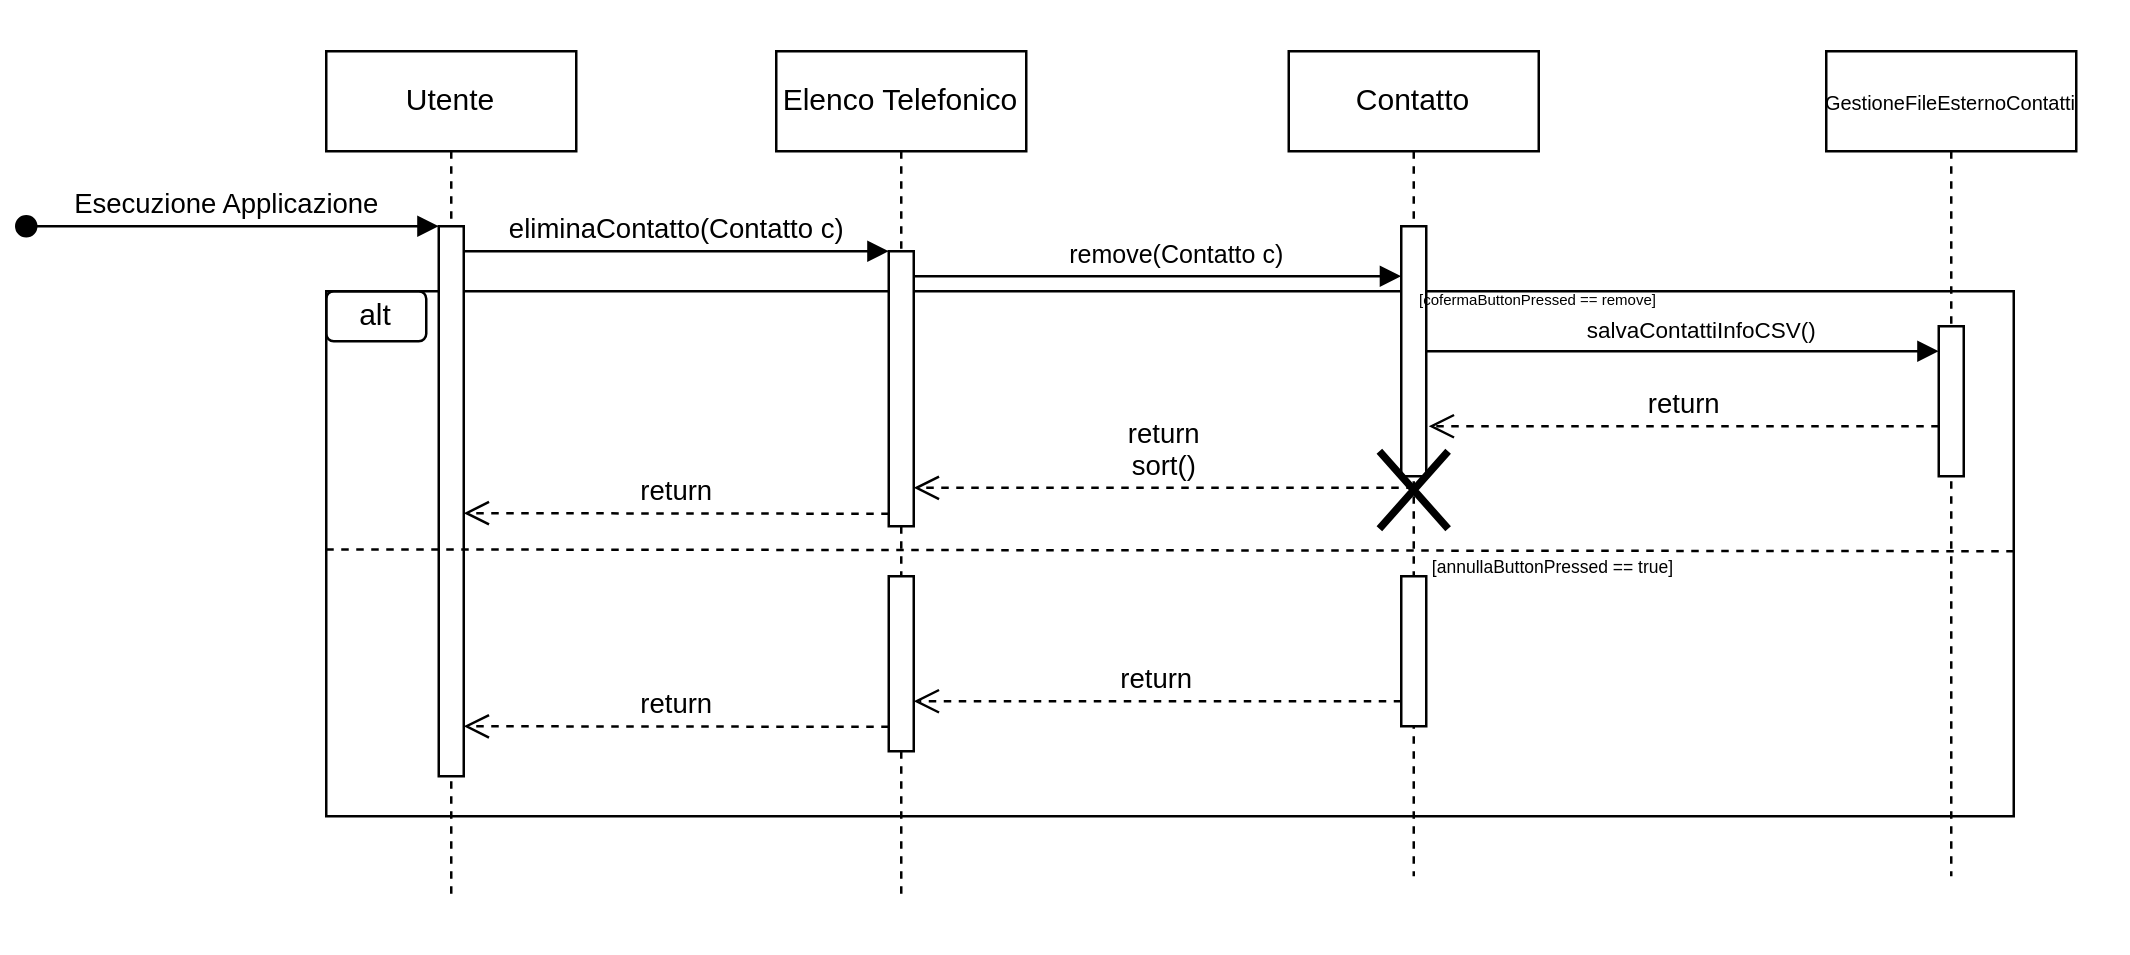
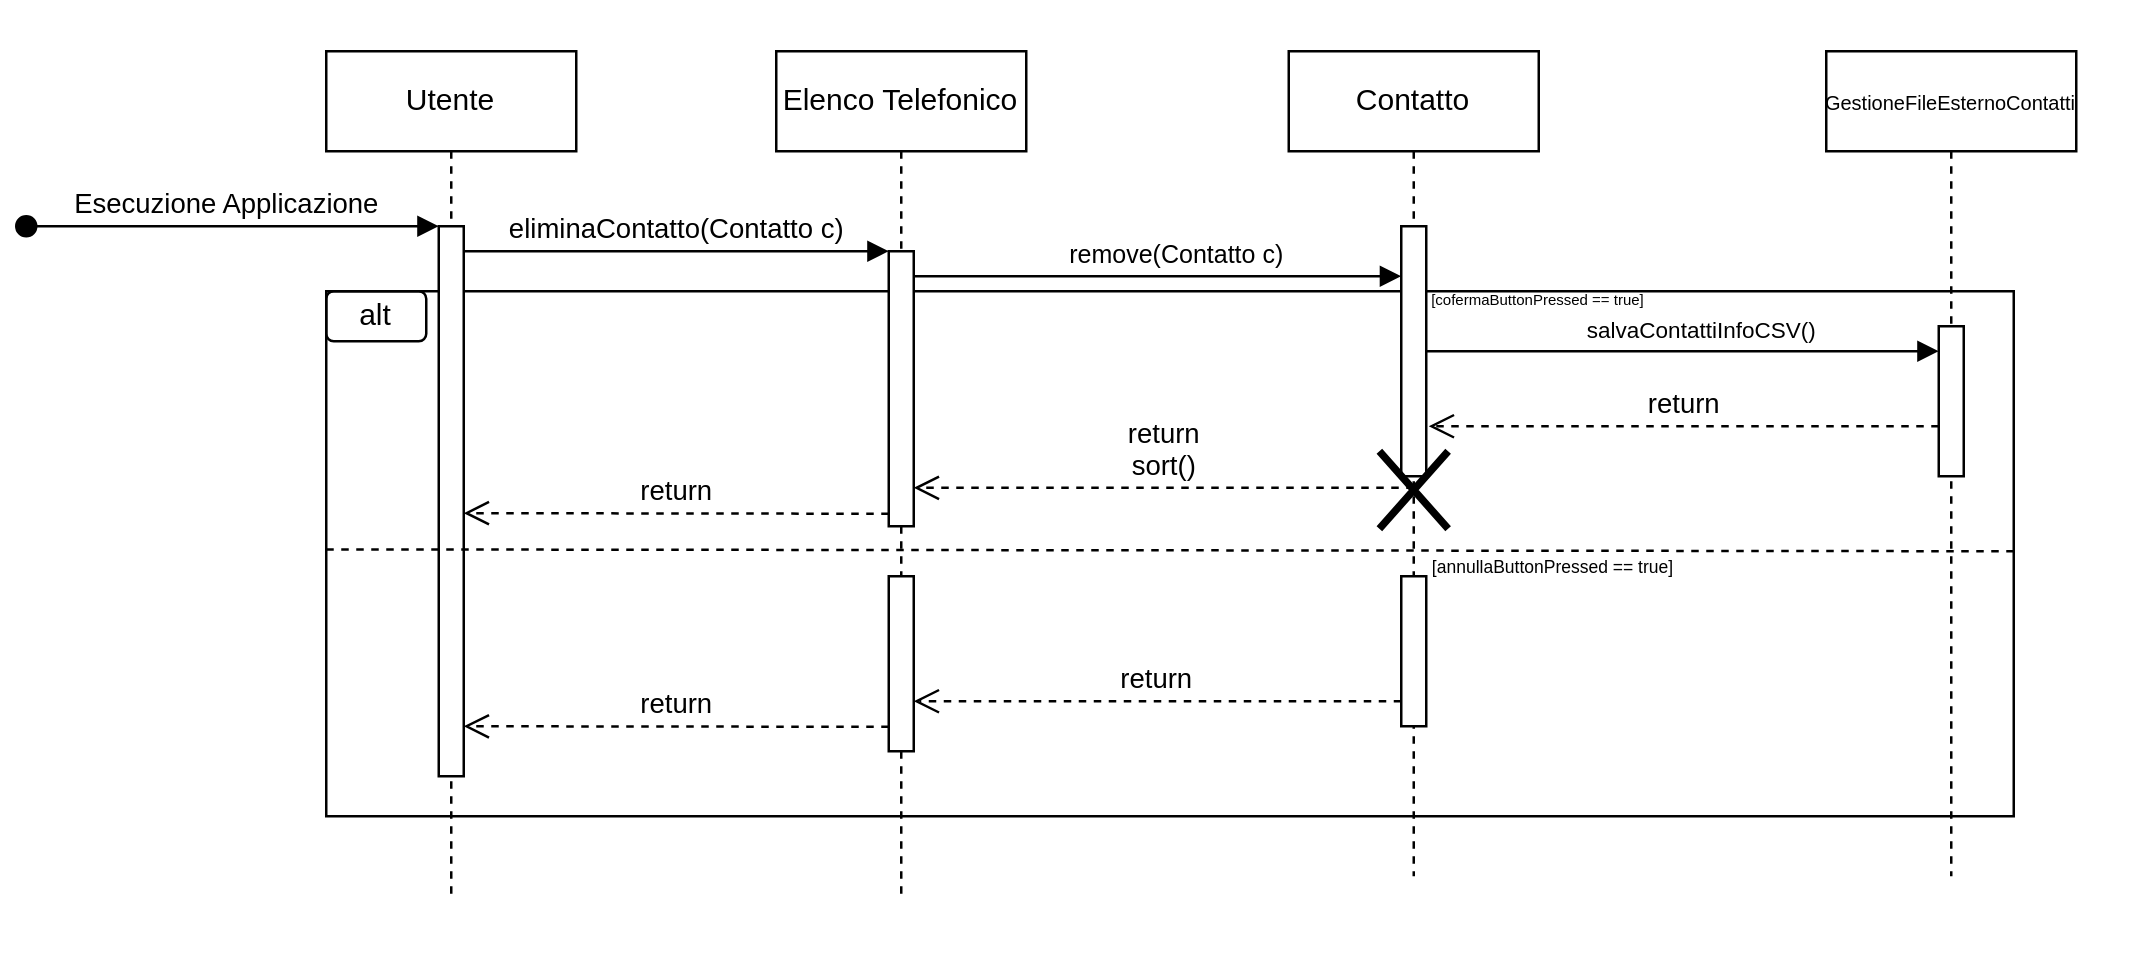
node "[cofermaButtonPressed == remove]": label "[cofermaButtonPressed == remove]" -> "[cofermaButtonPressed == true]"
